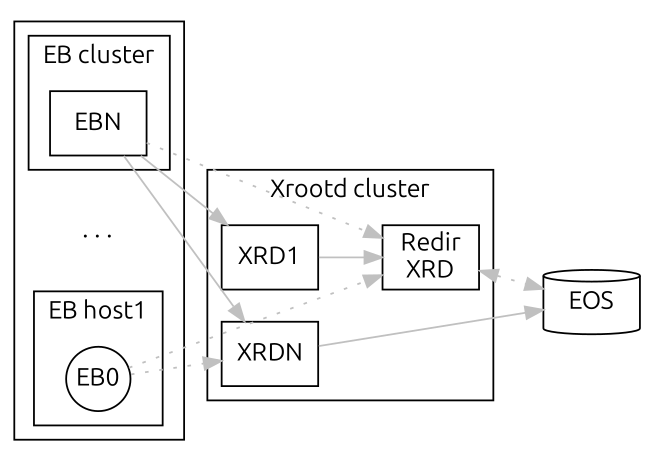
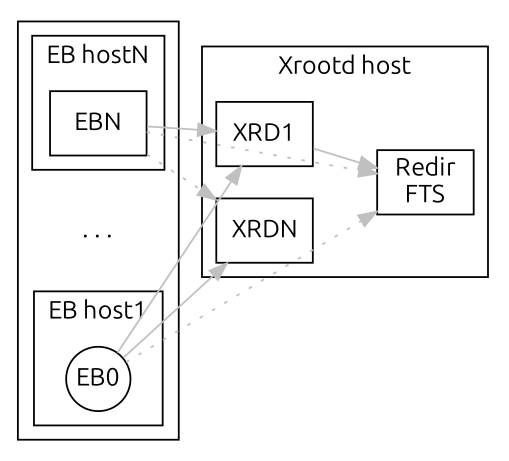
cluster "EB cluster": label "EB cluster" -> "EB hostN"
cluster "Xrootd cluster": label "Xrootd cluster" -> "Xrootd host"
edge "EBN" -> "XRDN": style solid -> dotted
node "Redir XRD": label "Redir XRD" -> "Redir FTS"
node "EOS": removed
edge "EB0" -> "XRD1": added
edge "EB0" -> "XRDN": style dotted -> solid
